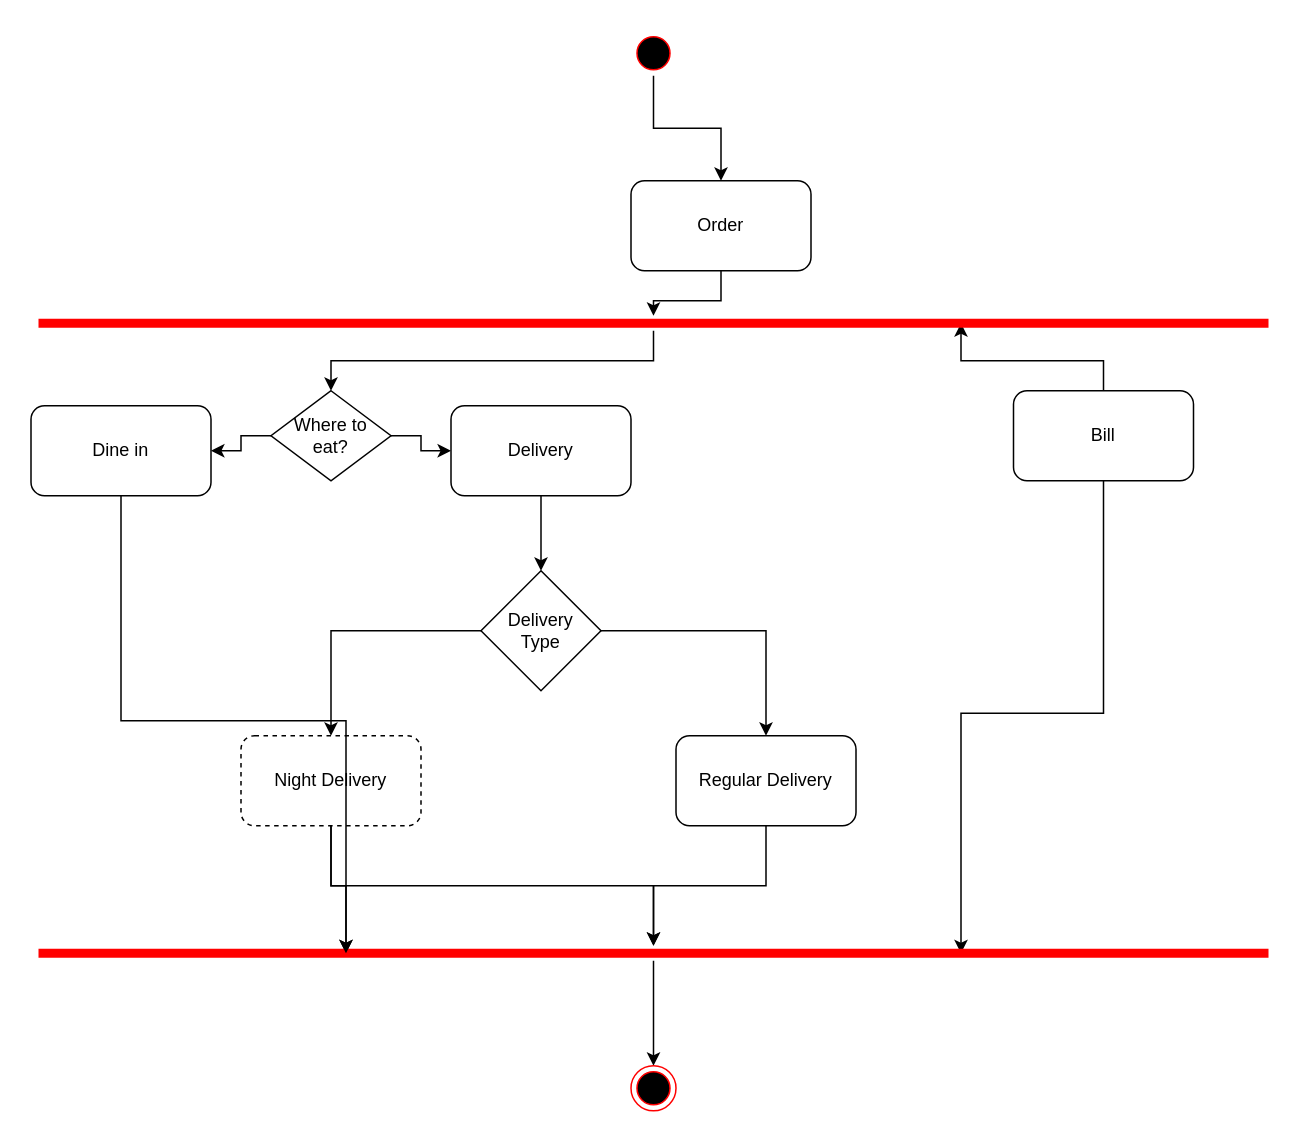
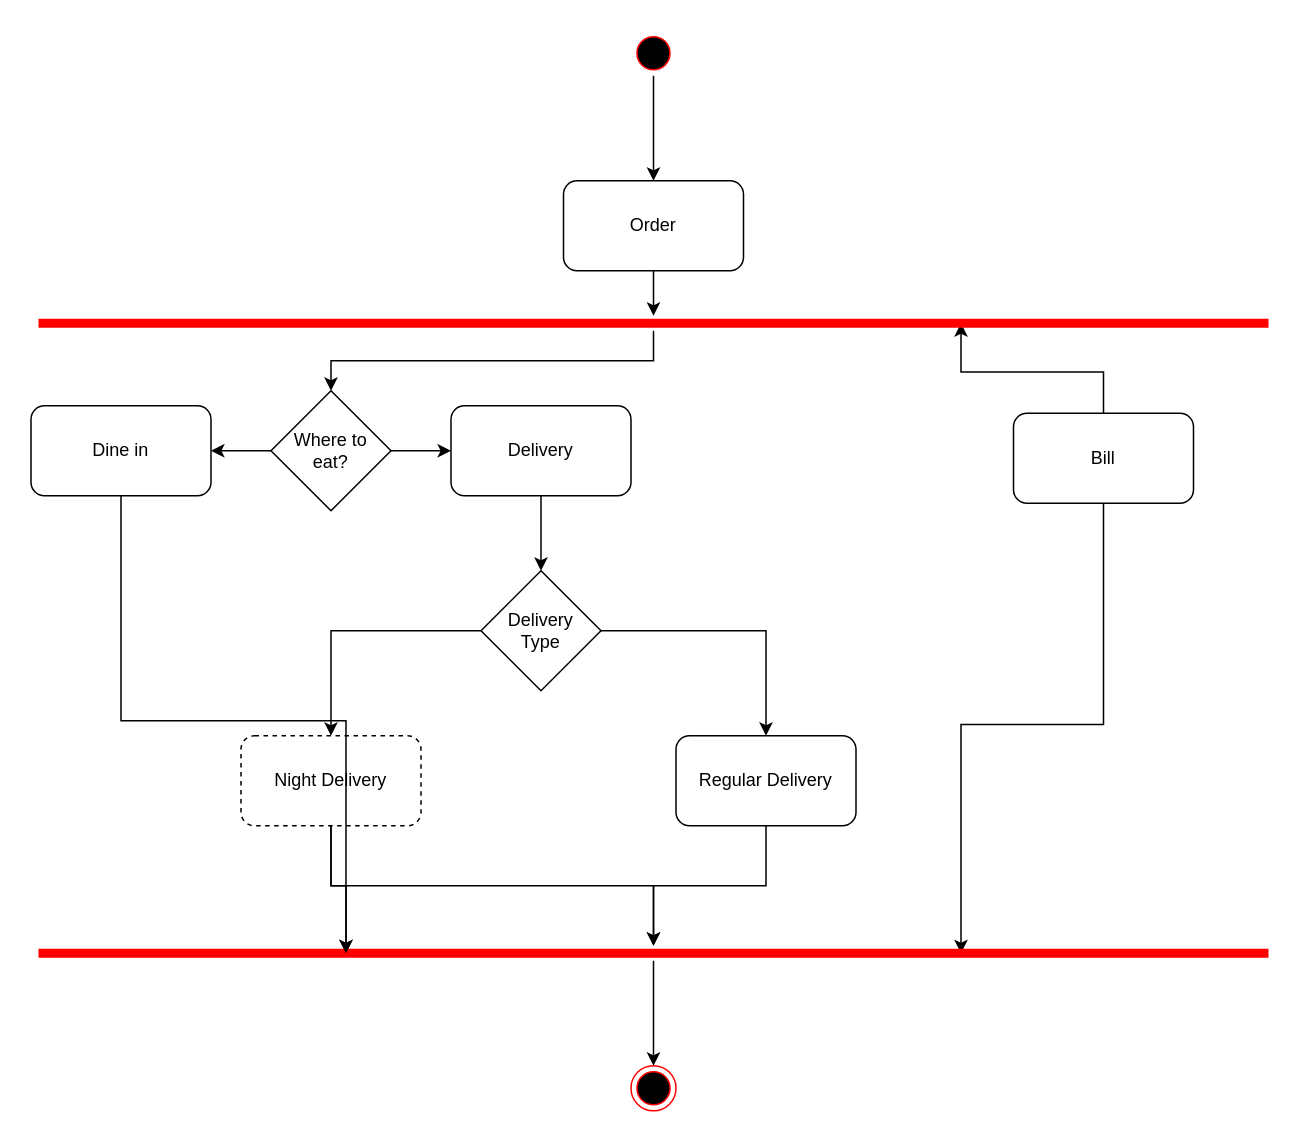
node "Order": moved (721, 226) -> (653, 226)
node "Where to eat?": size 120x90 -> 120x120
node "Bill": moved (1103, 436) -> (1103, 458)
